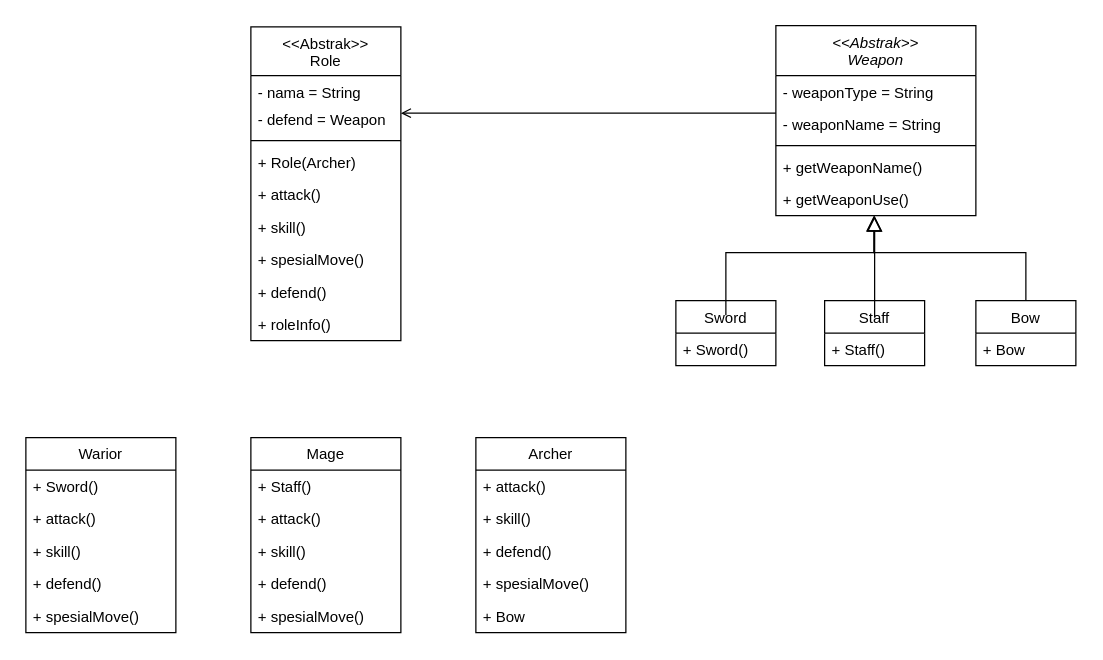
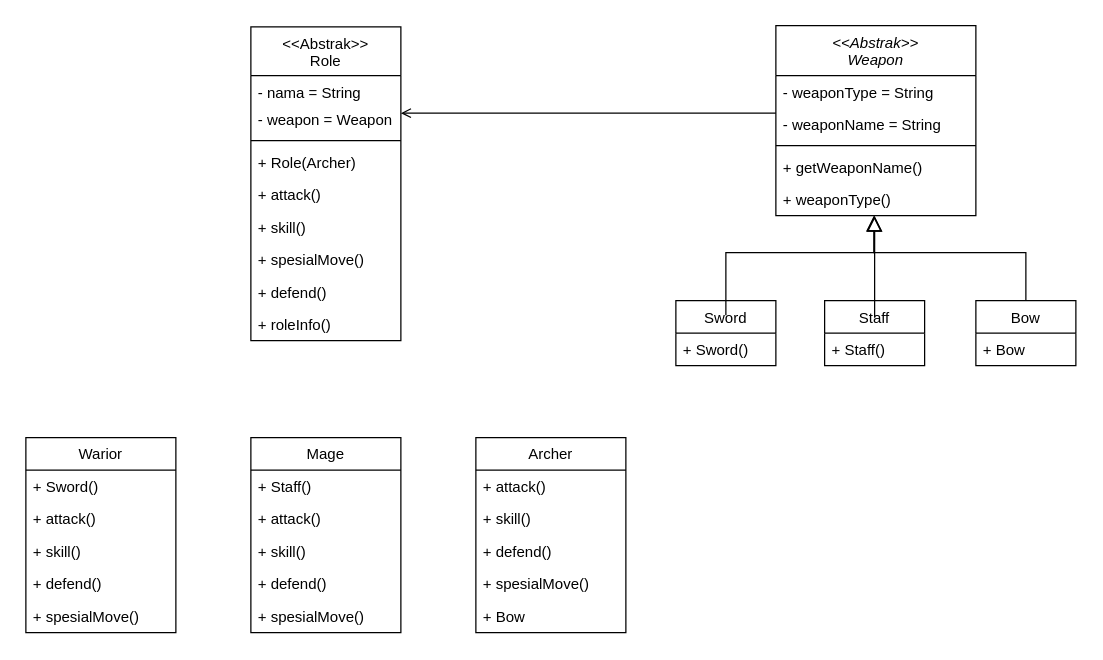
node "- defend = Weapon": label "- defend = Weapon" -> "- weapon = Weapon"
node "+ getWeaponUse()": label "+ getWeaponUse()" -> "+ weaponType()"
